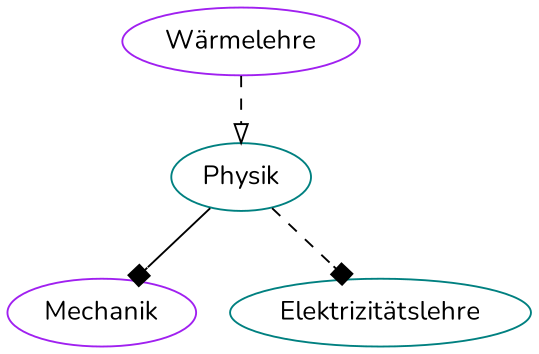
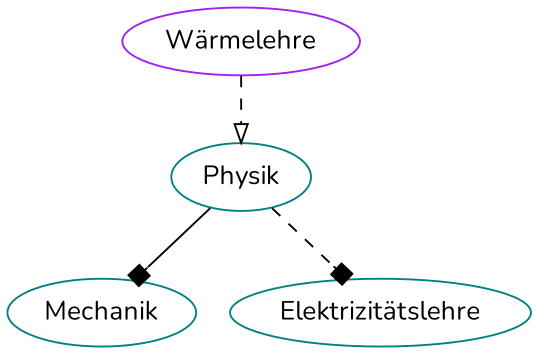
node "Mechanik": color purple -> teal
